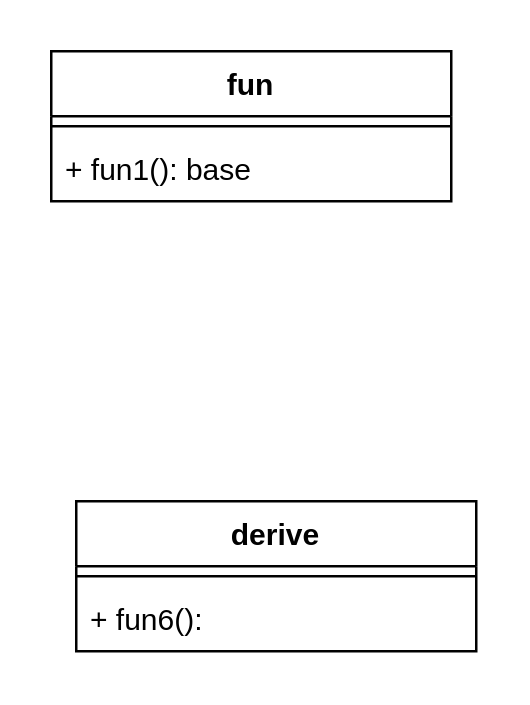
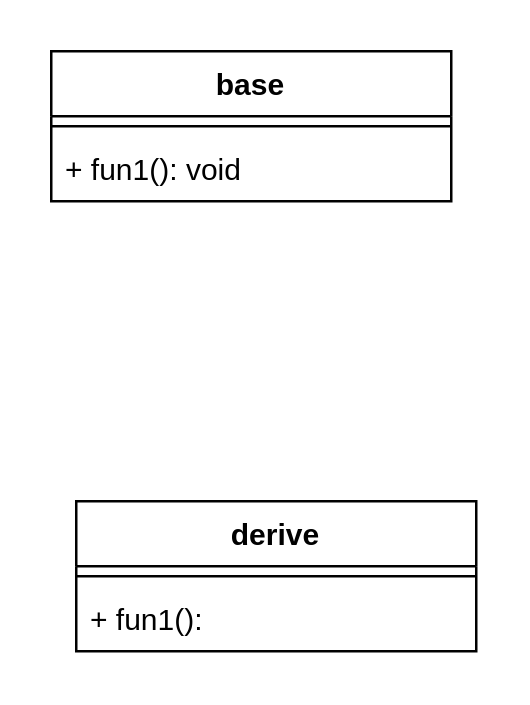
node "fun": label "fun" -> "base"
node "+ fun1(): base": label "+ fun1(): base" -> "+ fun1(): void"
node "+ fun6():": label "+ fun6():" -> "+ fun1():"
